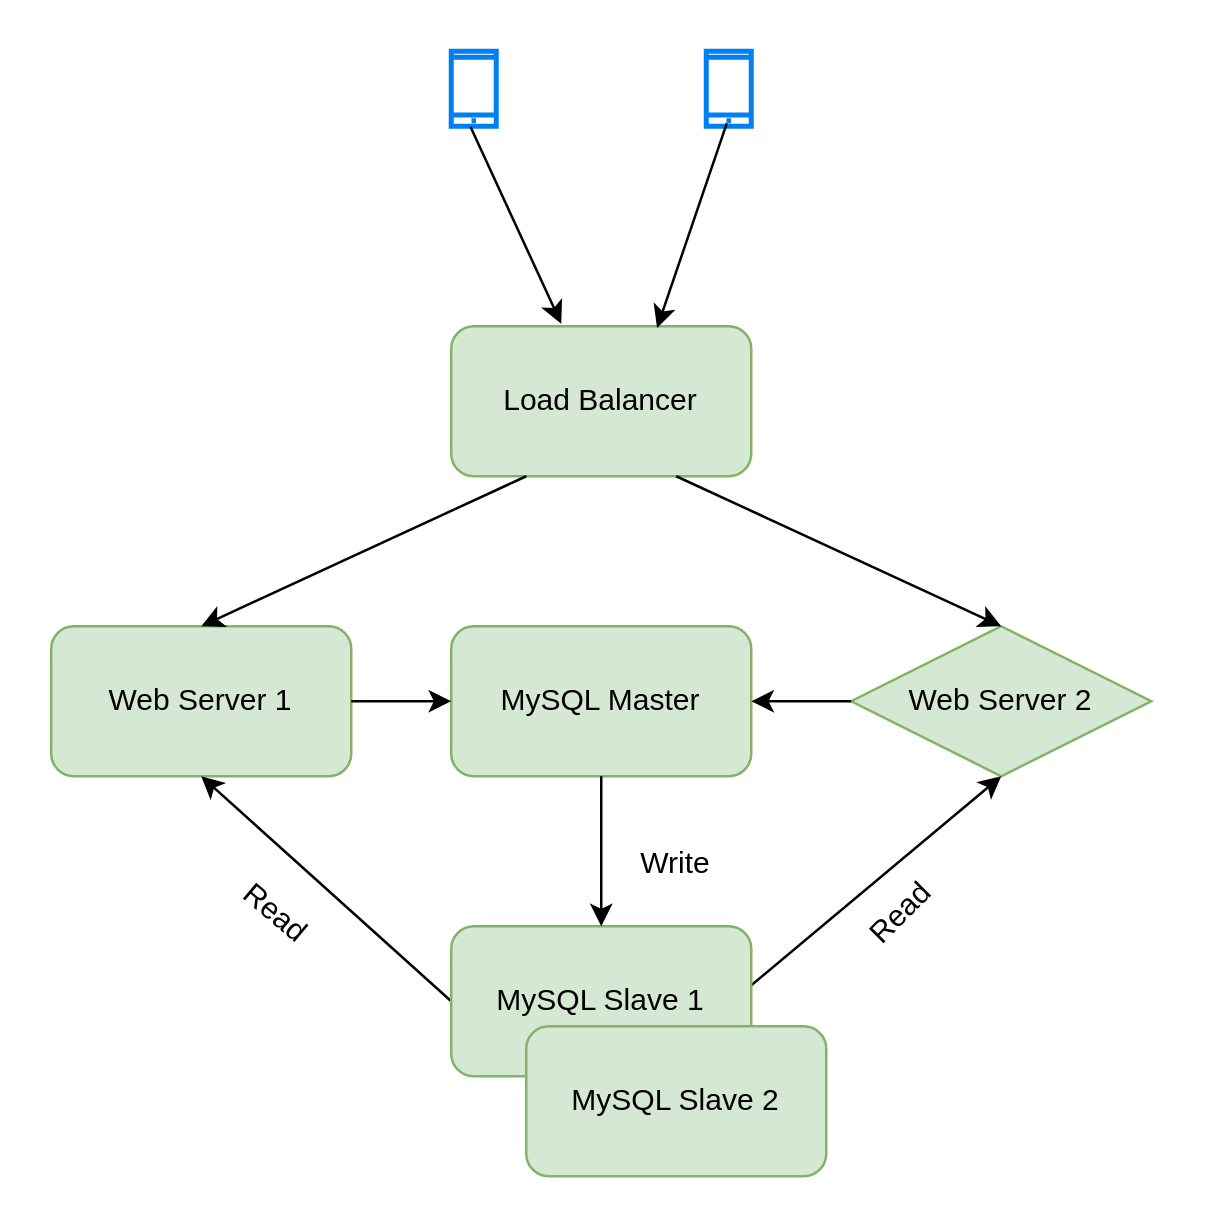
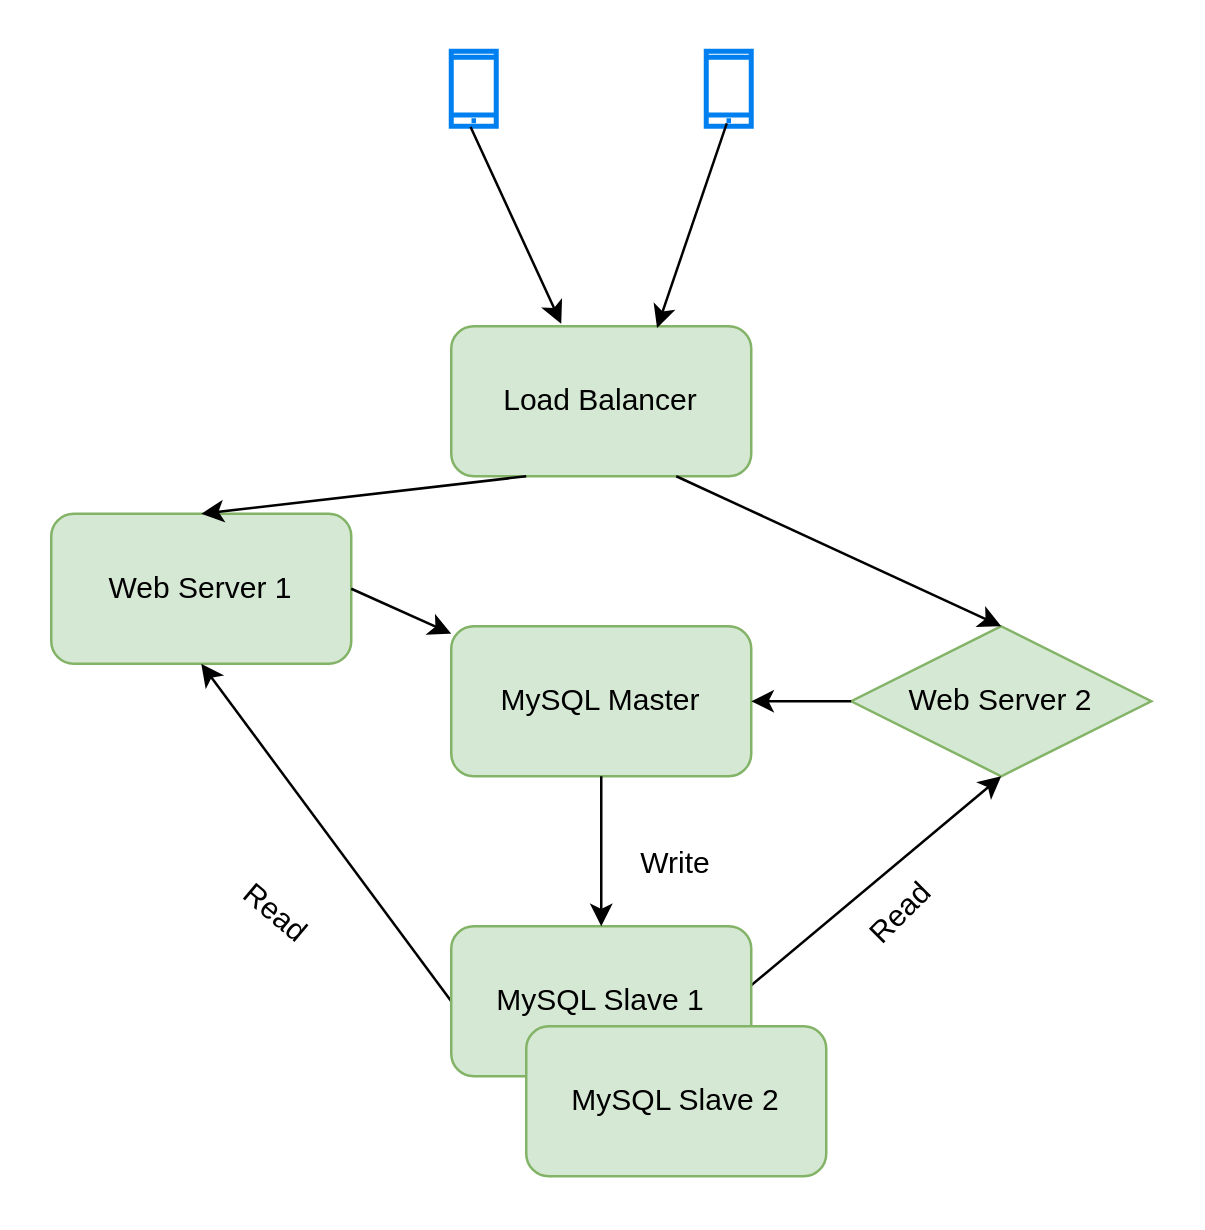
node "Web Server 1": moved (201, 701) -> (201, 589)
